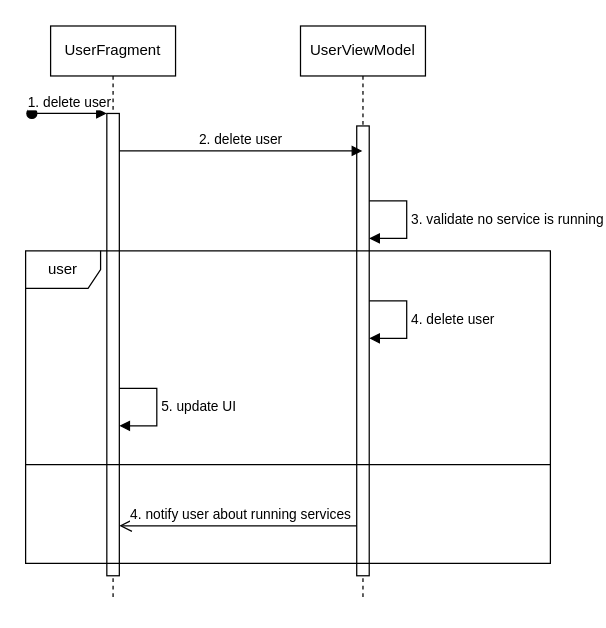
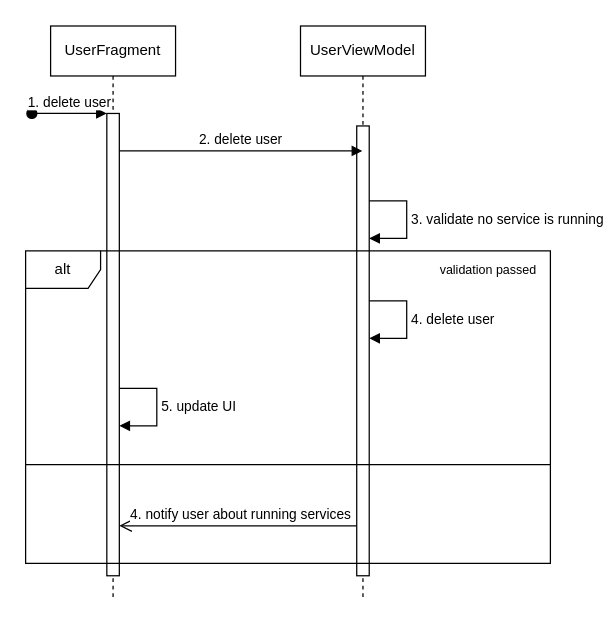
node "user": label "user" -> "alt"
node "validation passed": added
